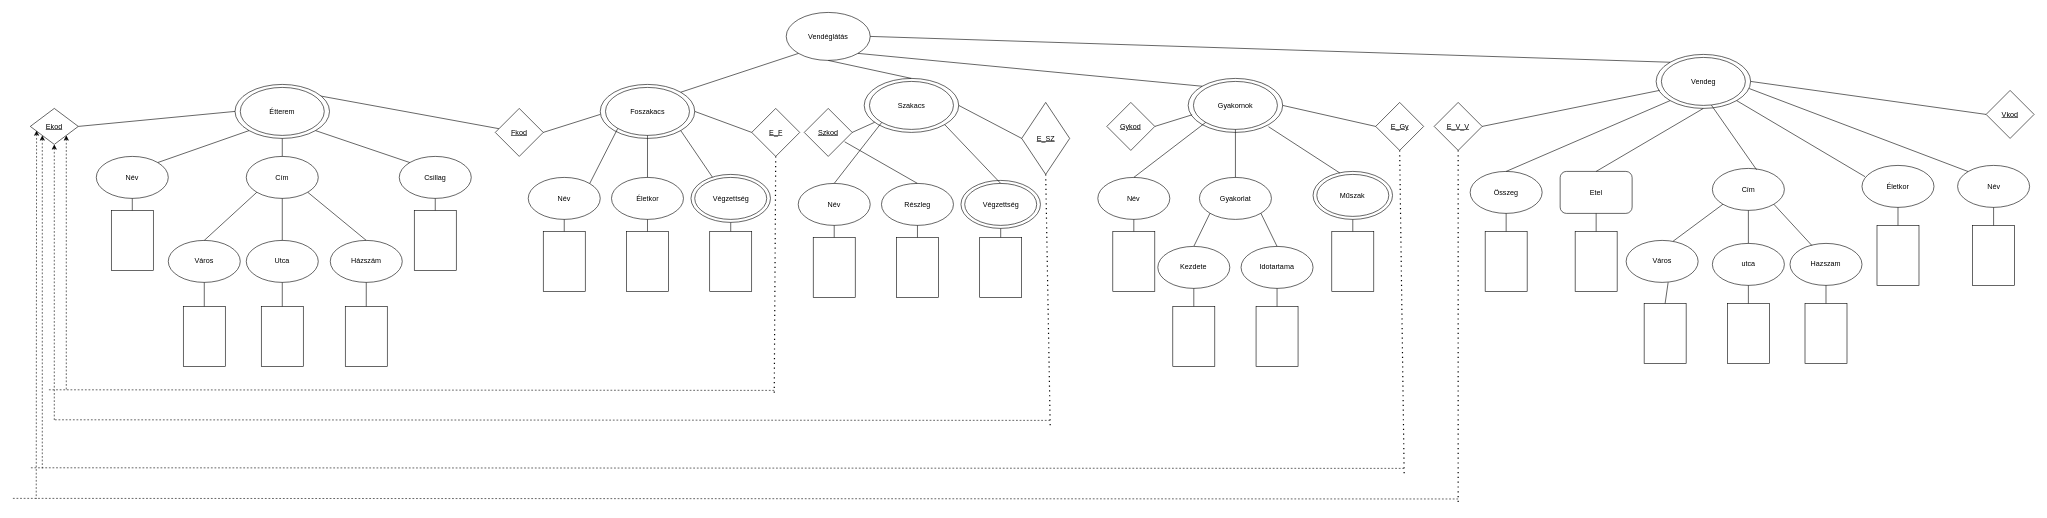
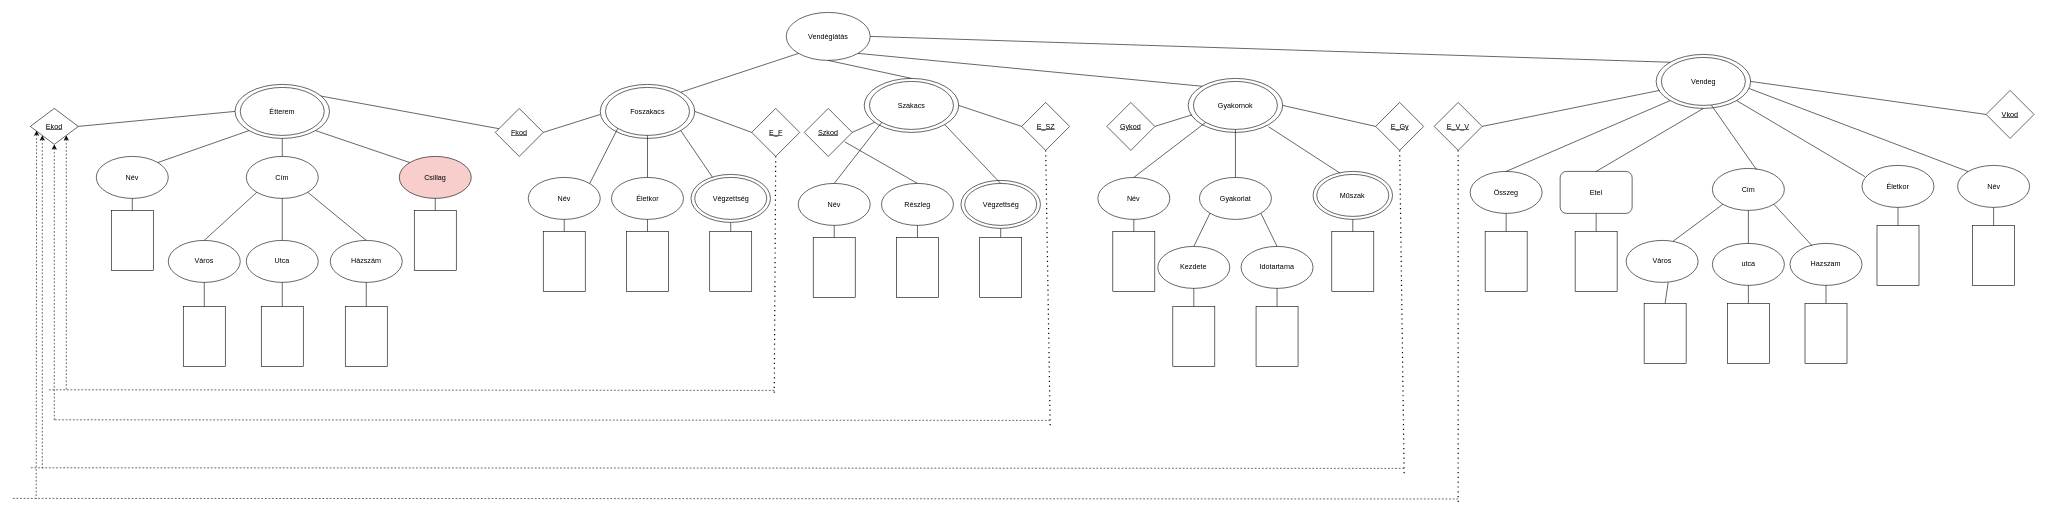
node "E_SZ": size 48x72 -> 48x48
node "Csillag": fillcolor #ffffff -> #f8cecc
